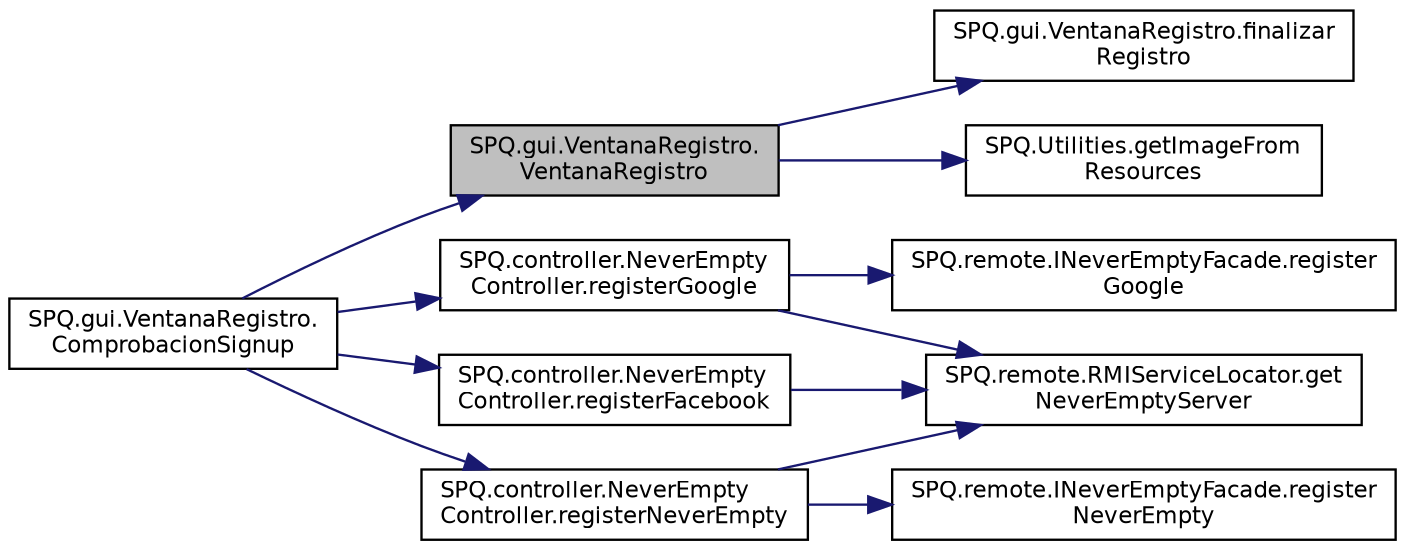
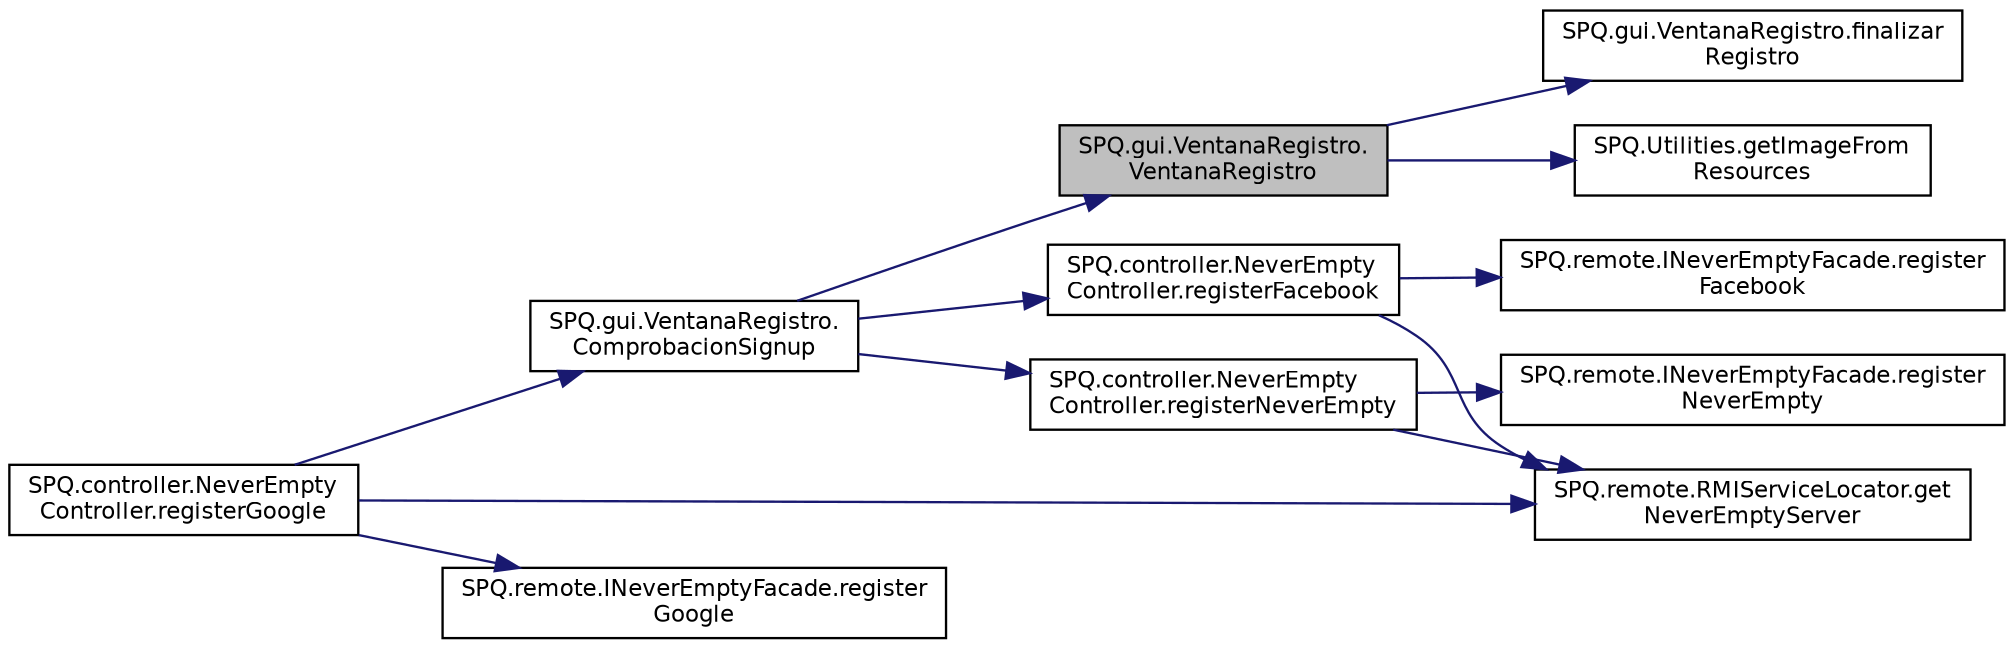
node "SPQ.remote.INeverEmptyFacade.register Facebook": added
edge "SPQ.gui.VentanaRegistro. ComprobacionSignup" -> "SPQ.controller.NeverEmpty Controller.registerGoogle": reversed
